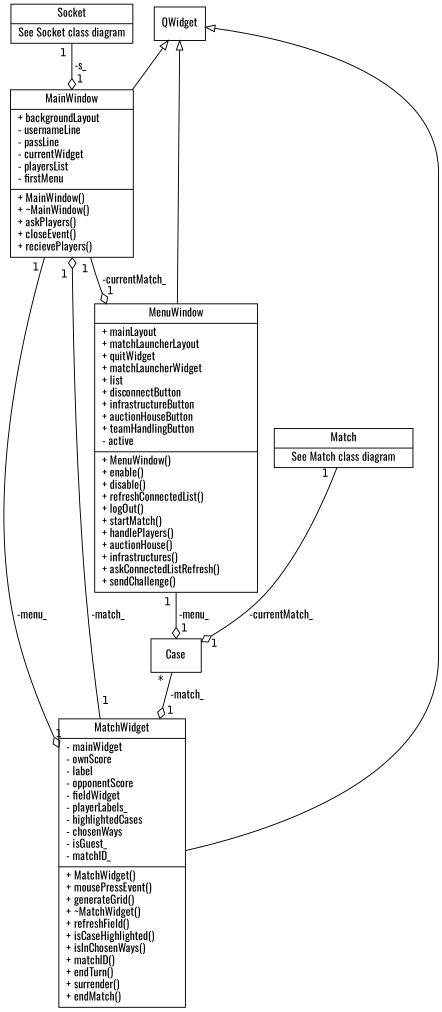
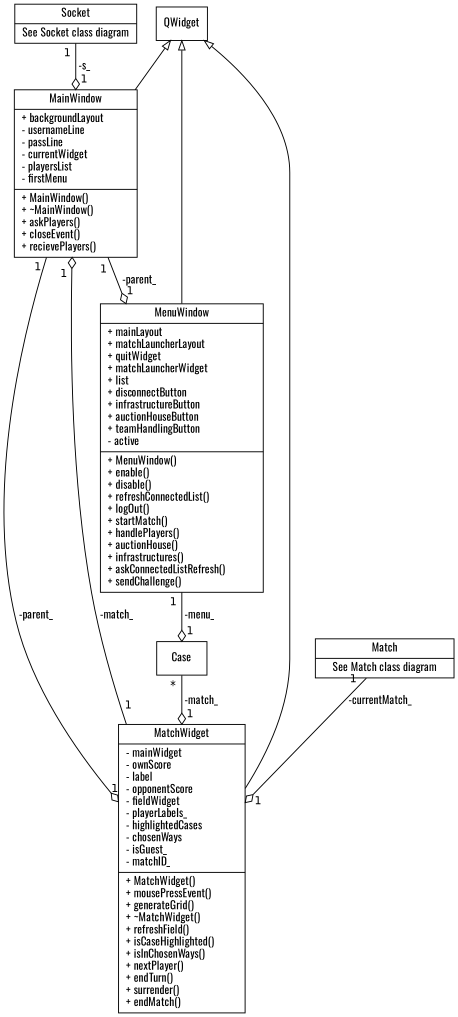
edge "MainWindow" -> "MenuWindow": label " -currentMatch_" -> " -parent_"
edge "Match" -> "Case": now "Match" -> "MatchWidget"
edge "MainWindow" -> "MatchWidget": label " -menu_" -> " -parent_"
node "MatchWidget": text "+ matchID()" -> "+ nextPlayer()"
